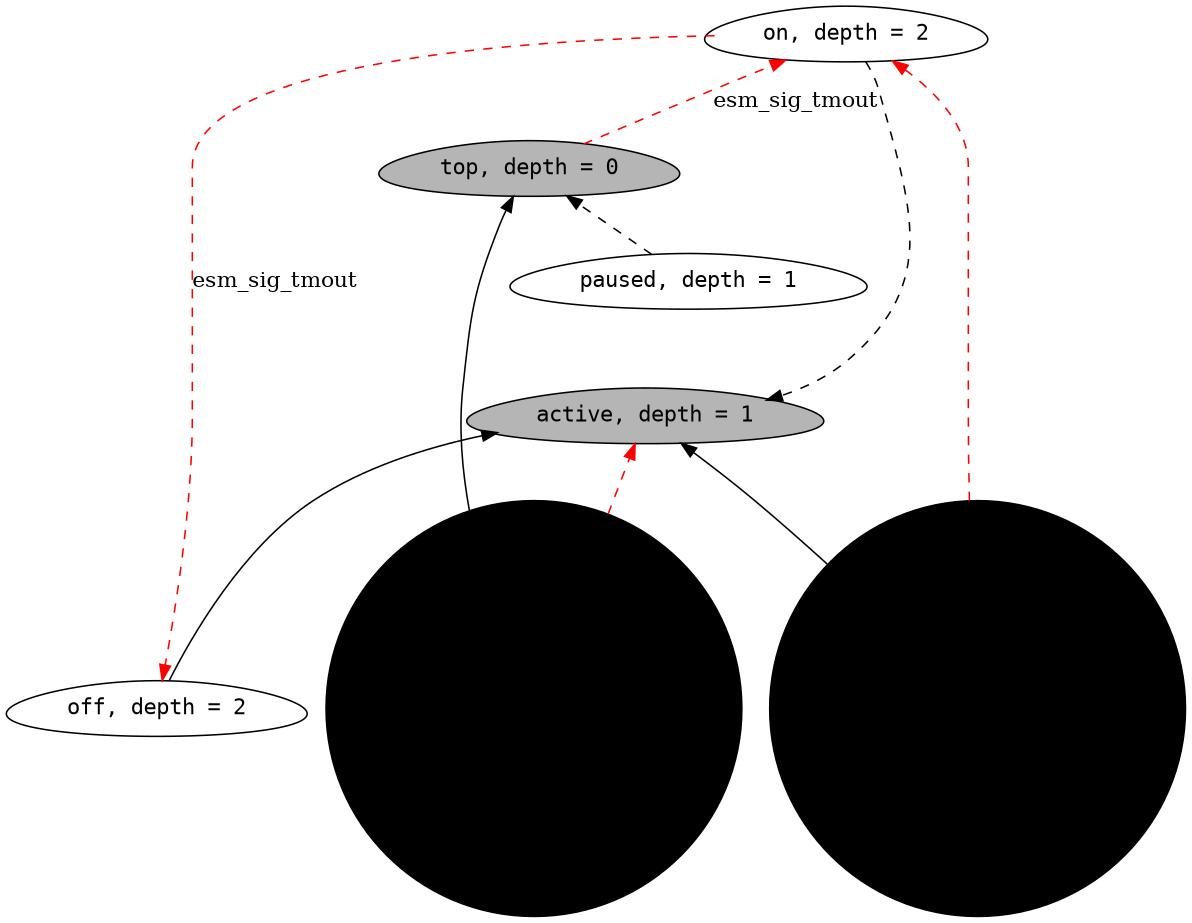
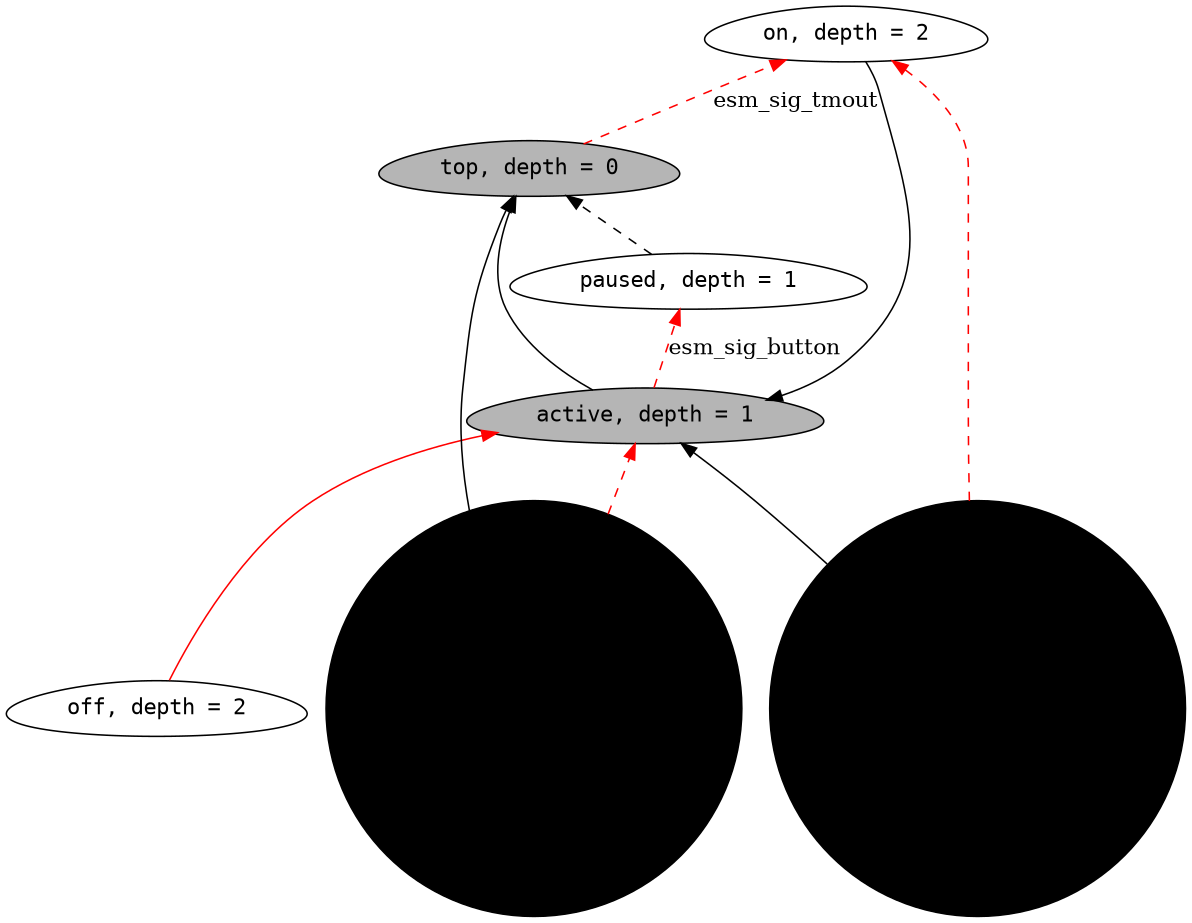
edge "on, depth = 2" -> "off, depth = 2": removed, label "esm_sig_tmout"
edge "on, depth = 2" -> "active, depth = 1": style dashed -> solid
edge "active, depth = 1" -> "top, depth = 0": added
edge "active, depth = 1" -> "paused, depth = 1": added, label "esm_sig_button"
edge "off, depth = 2" -> "active, depth = 1": color black -> red
